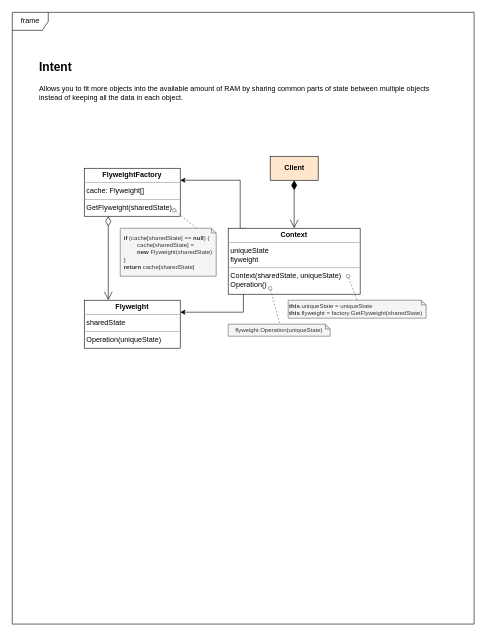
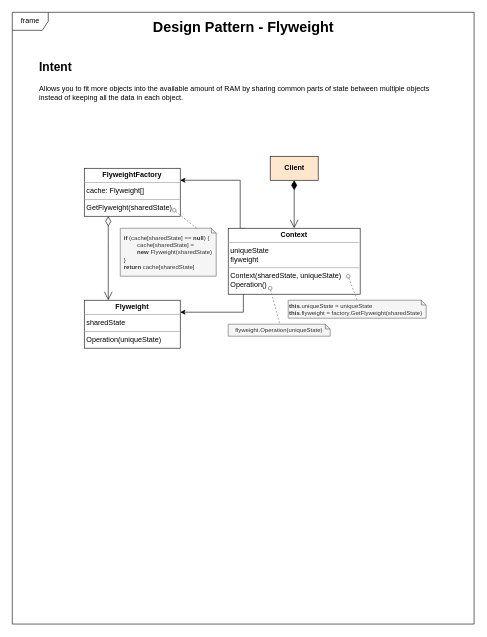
node "Design Pattern - Flyweight": added
